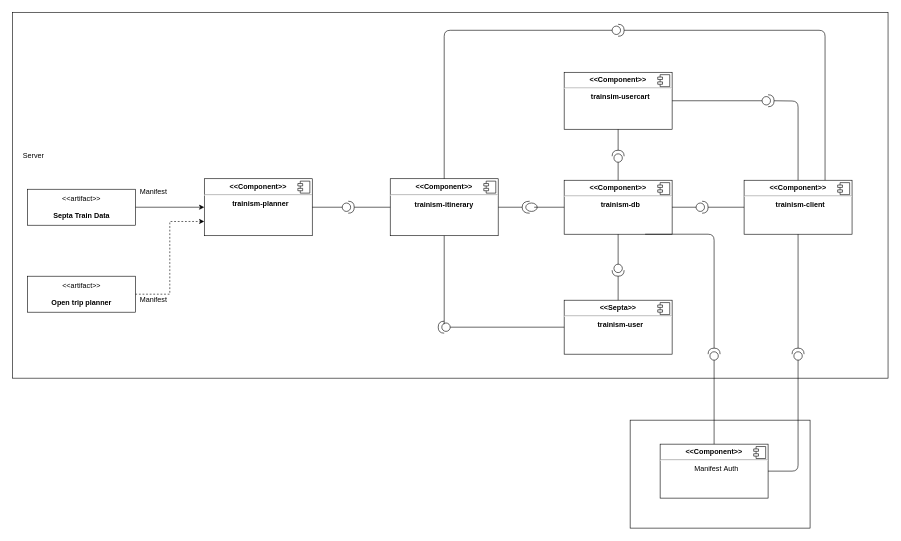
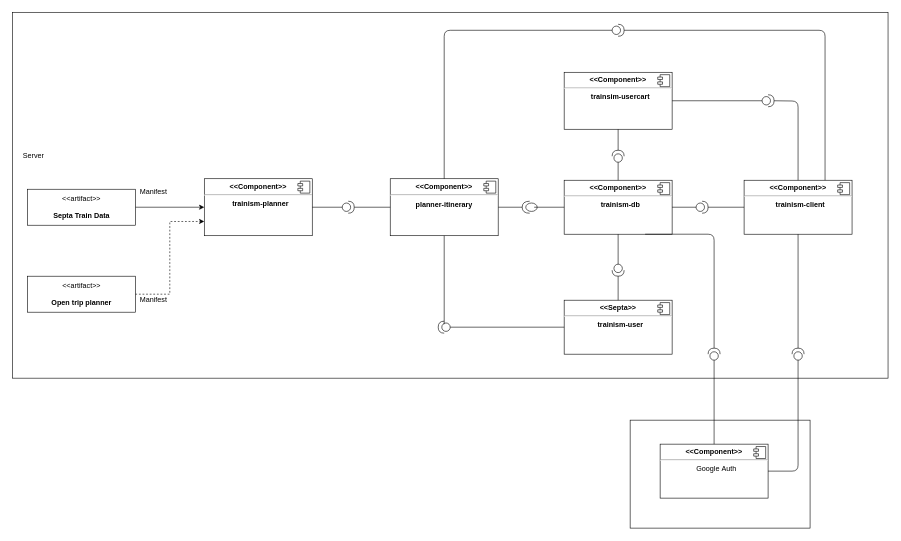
node "<<Component>> trainism-itinerary": label "<<Component>> trainism-itinerary" -> "<<Component>> planner-itinerary"
node "<<Component>> Manifest Auth": label "<<Component>> Manifest Auth" -> "<<Component>> Google Auth"
